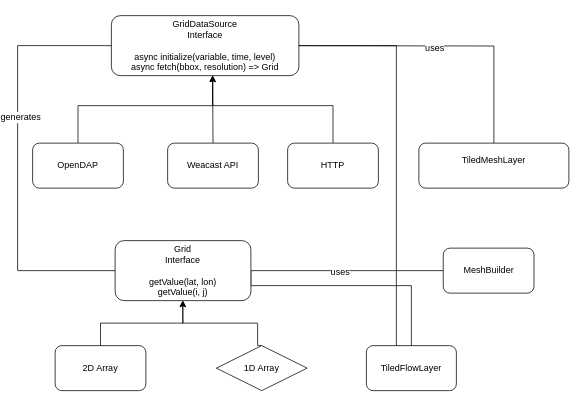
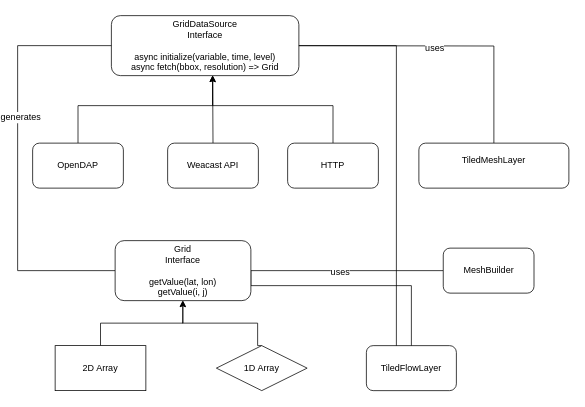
node "2D Array": shape rounded rectangle -> rectangle
